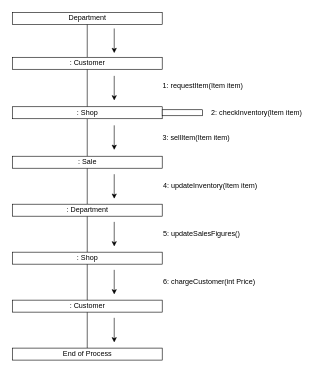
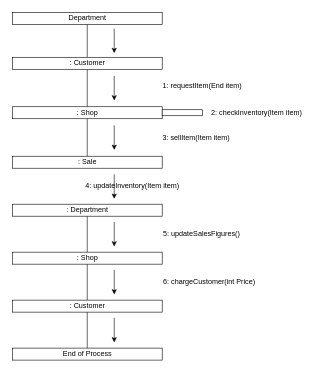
node "1: requestItem(Item item)": label "1: requestItem(Item item)" -> "1: requestItem(End item)"
edge ": Sale" -- ": Department": removed
node "4: updateInventory(Item item)": moved (213, 186) -> (135, 186)
